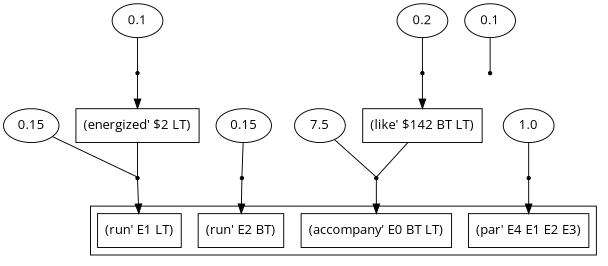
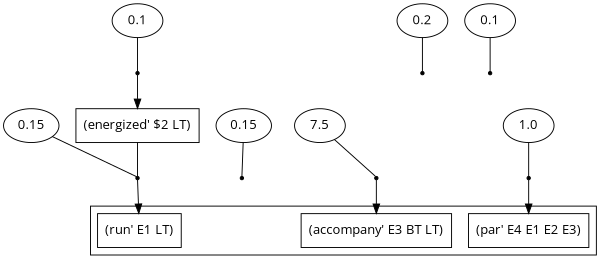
node "(like' $142 BT LT)": removed
node "(run' E2 BT)": removed
node "(accompany' E0 BT LT)": label "(accompany' E0 BT LT)" -> "(accompany' E3 BT LT)"
